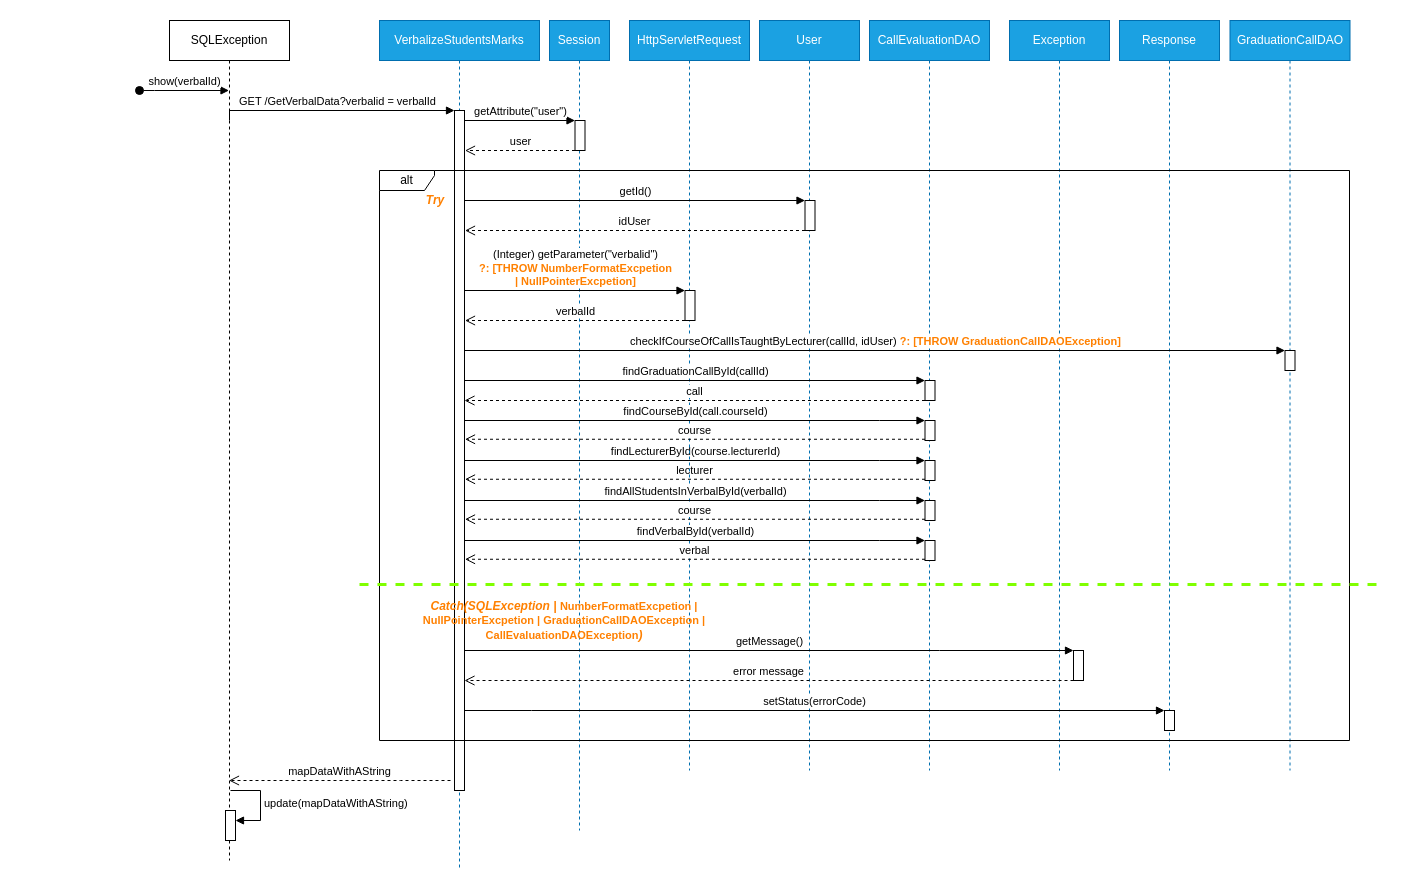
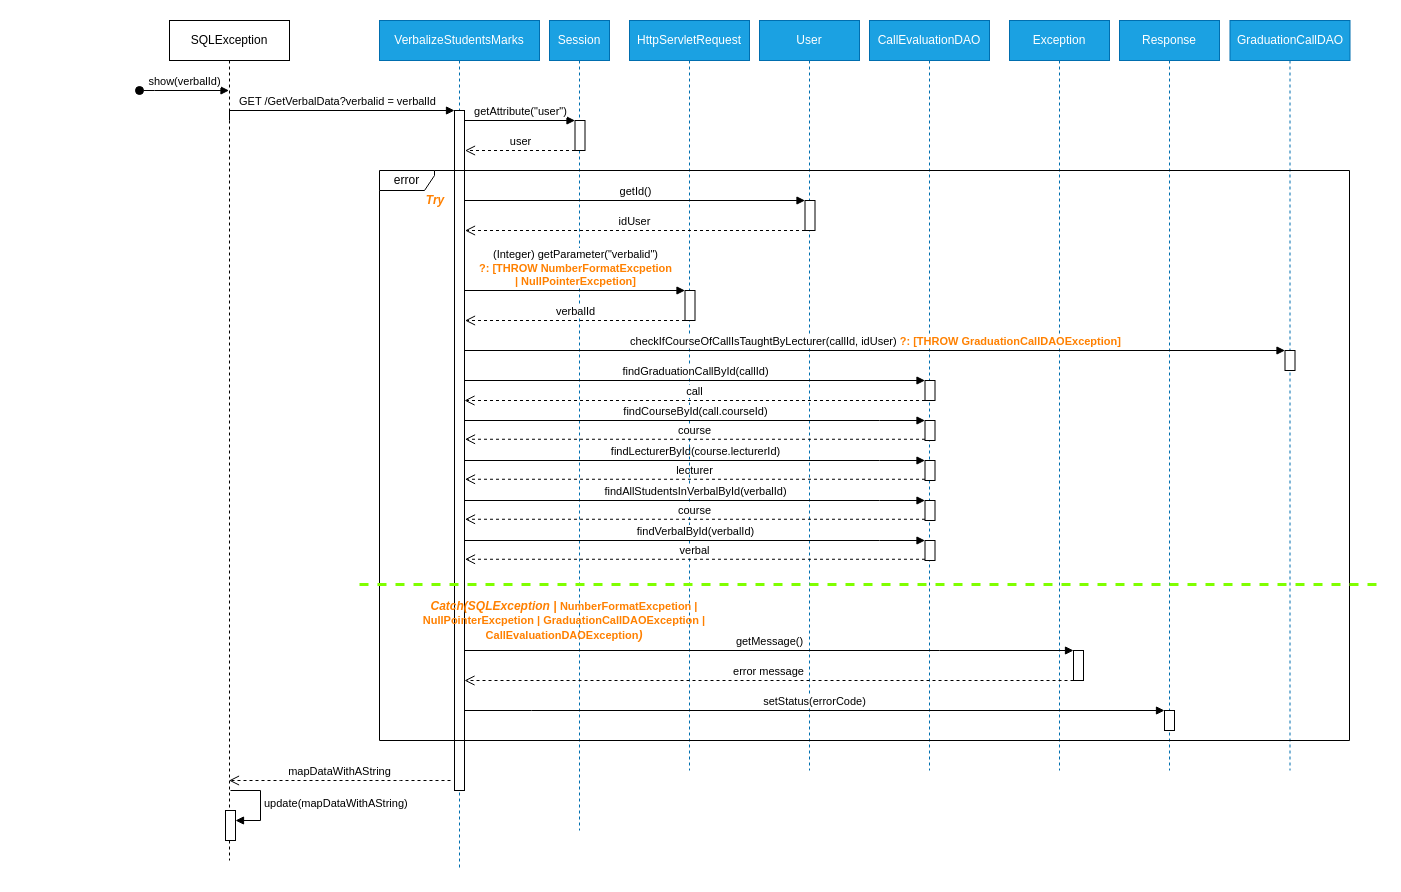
node "alt": label "alt" -> "error"
